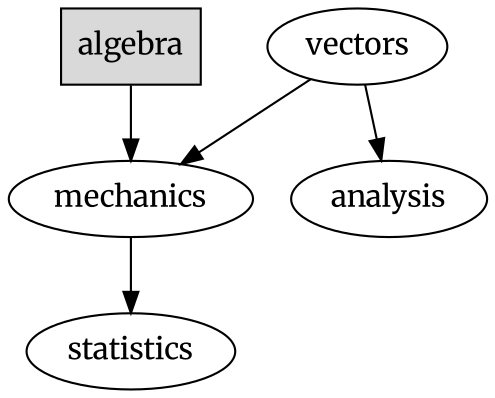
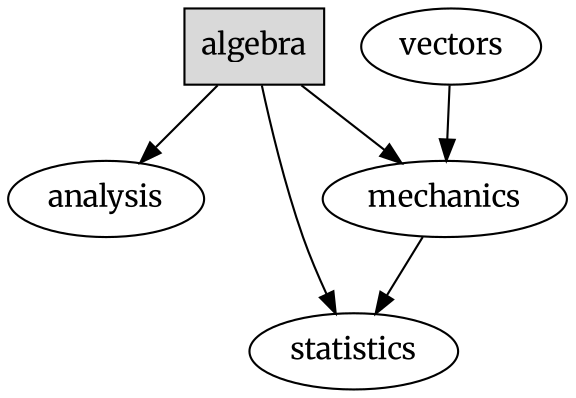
edge "vectors" -> "analysis": now "algebra" -> "analysis"
edge "algebra" -> "statistics": added
